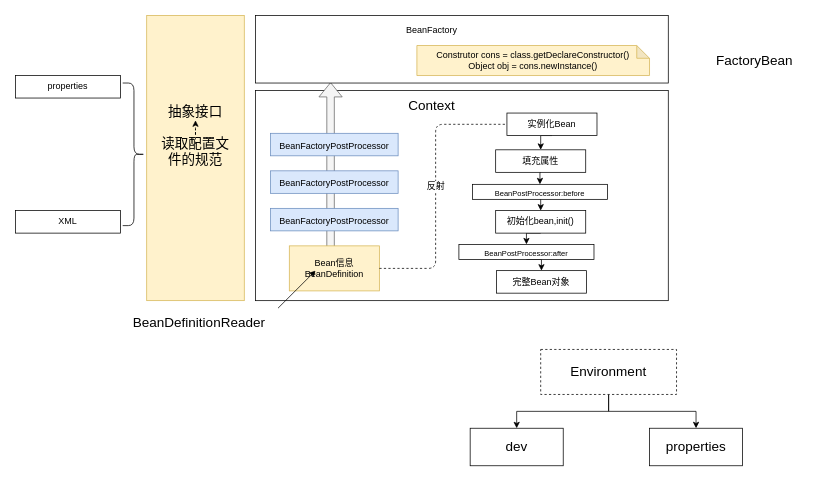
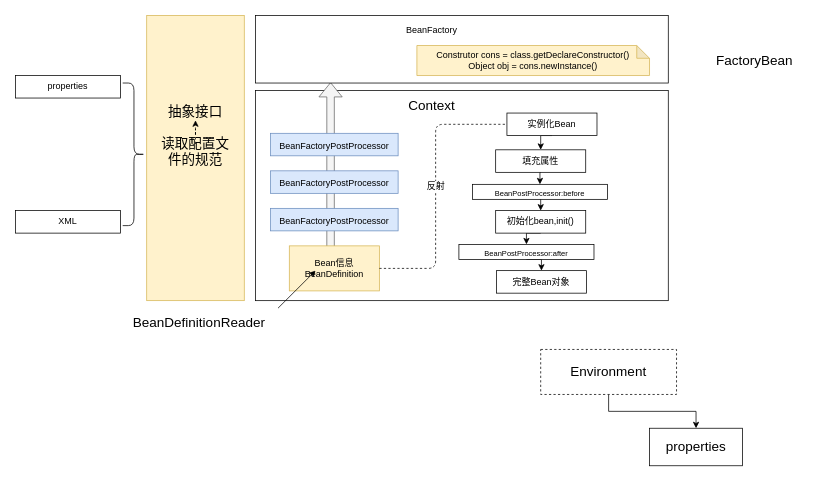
edge "Environment" -> "dev": removed
node "dev": removed
